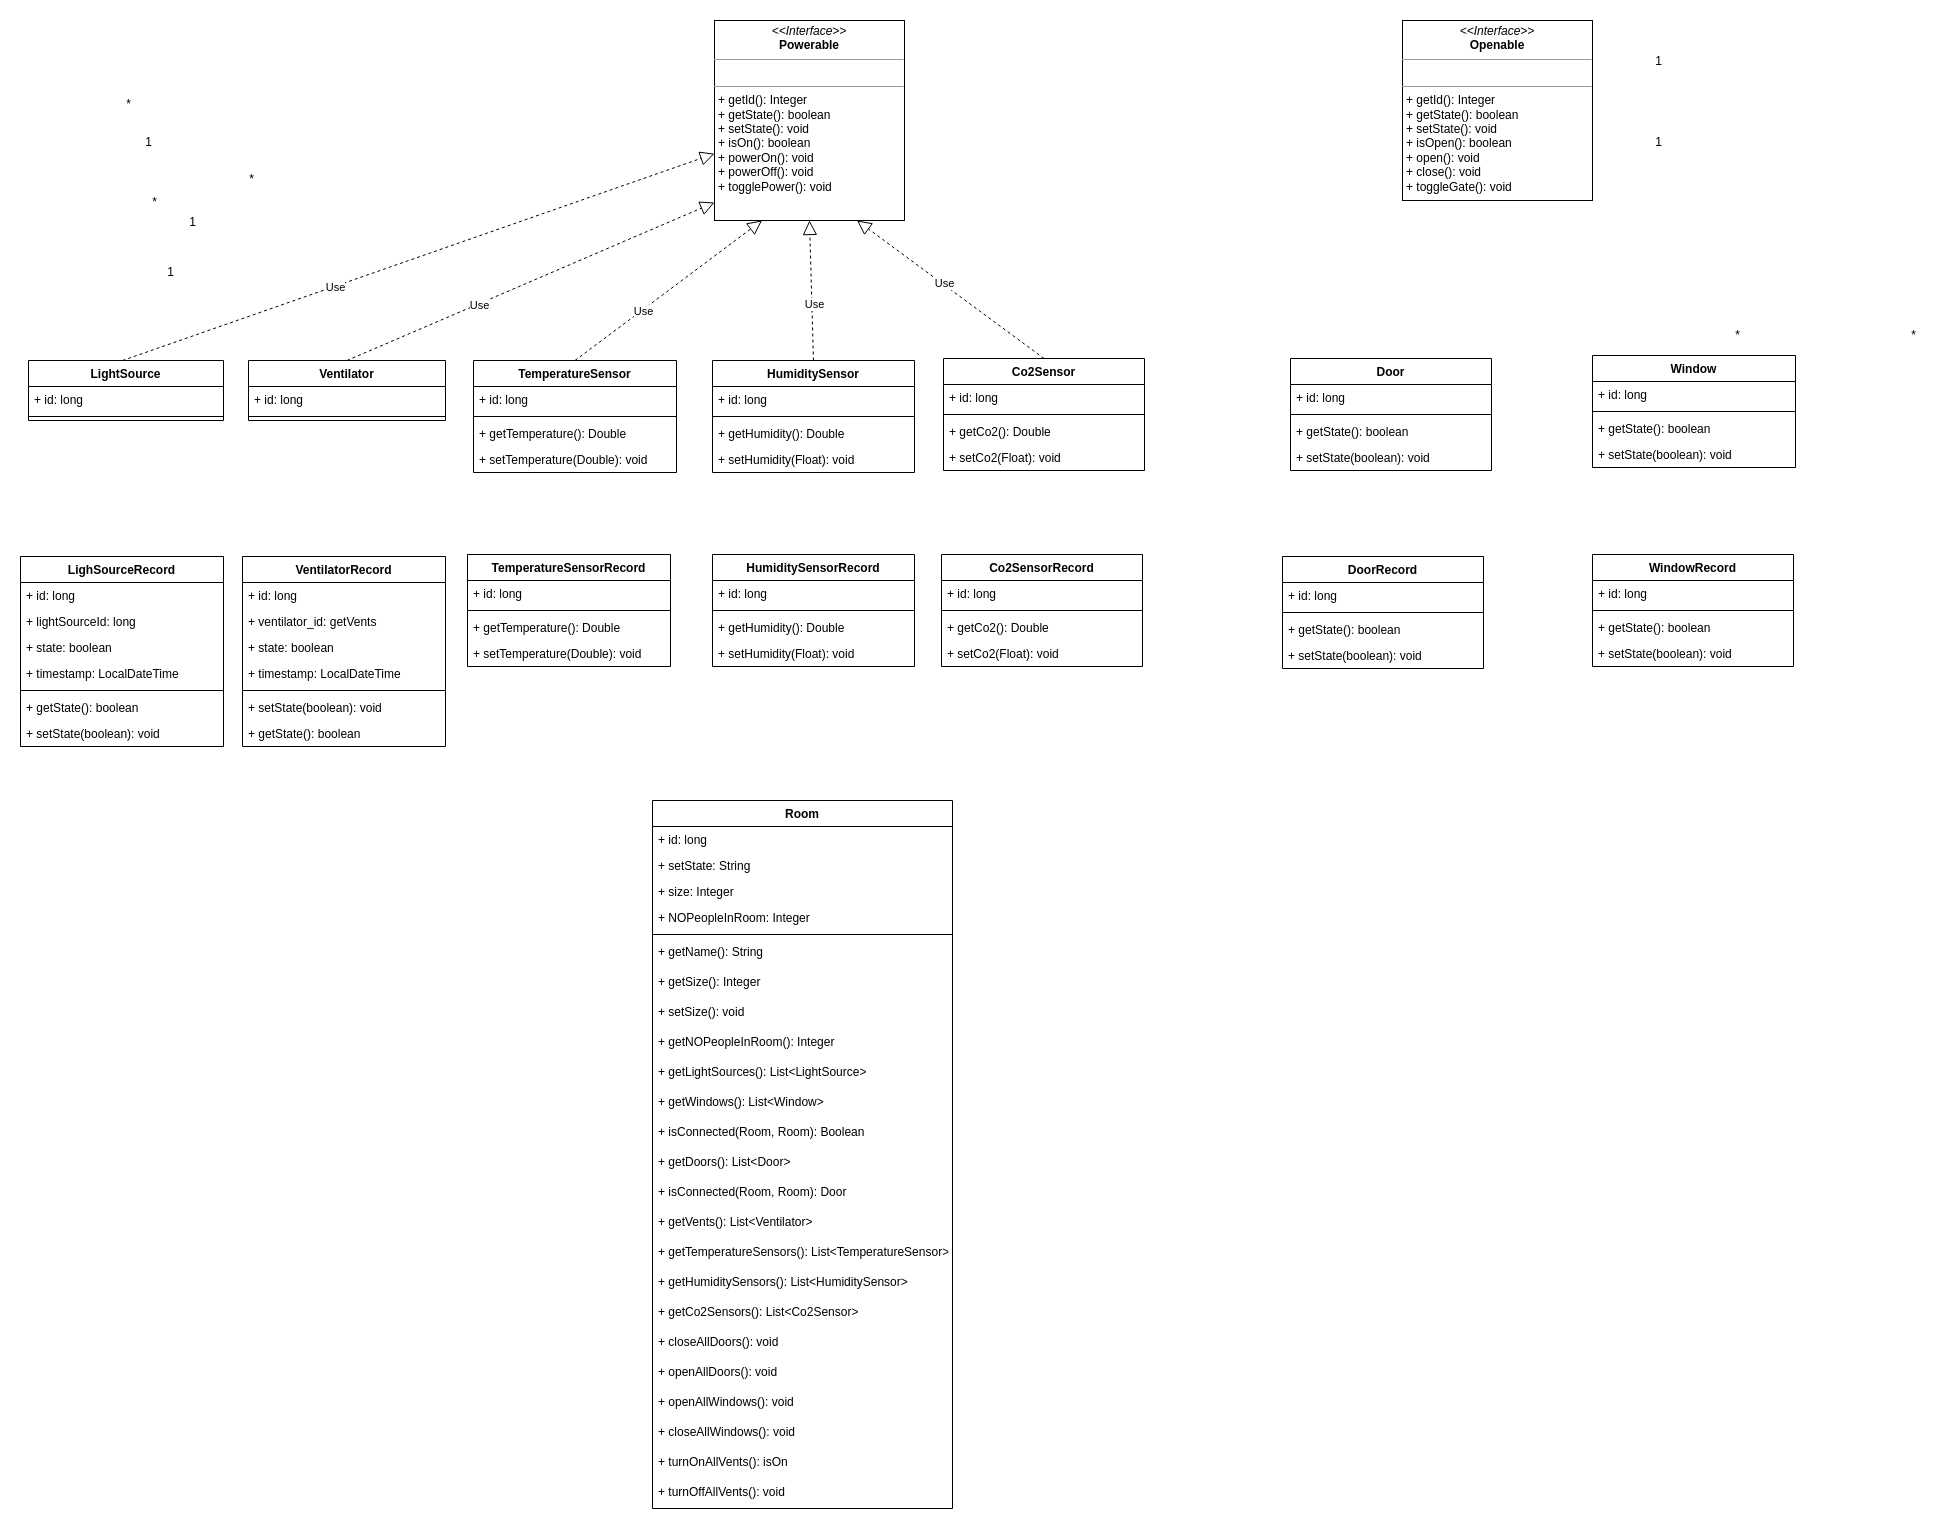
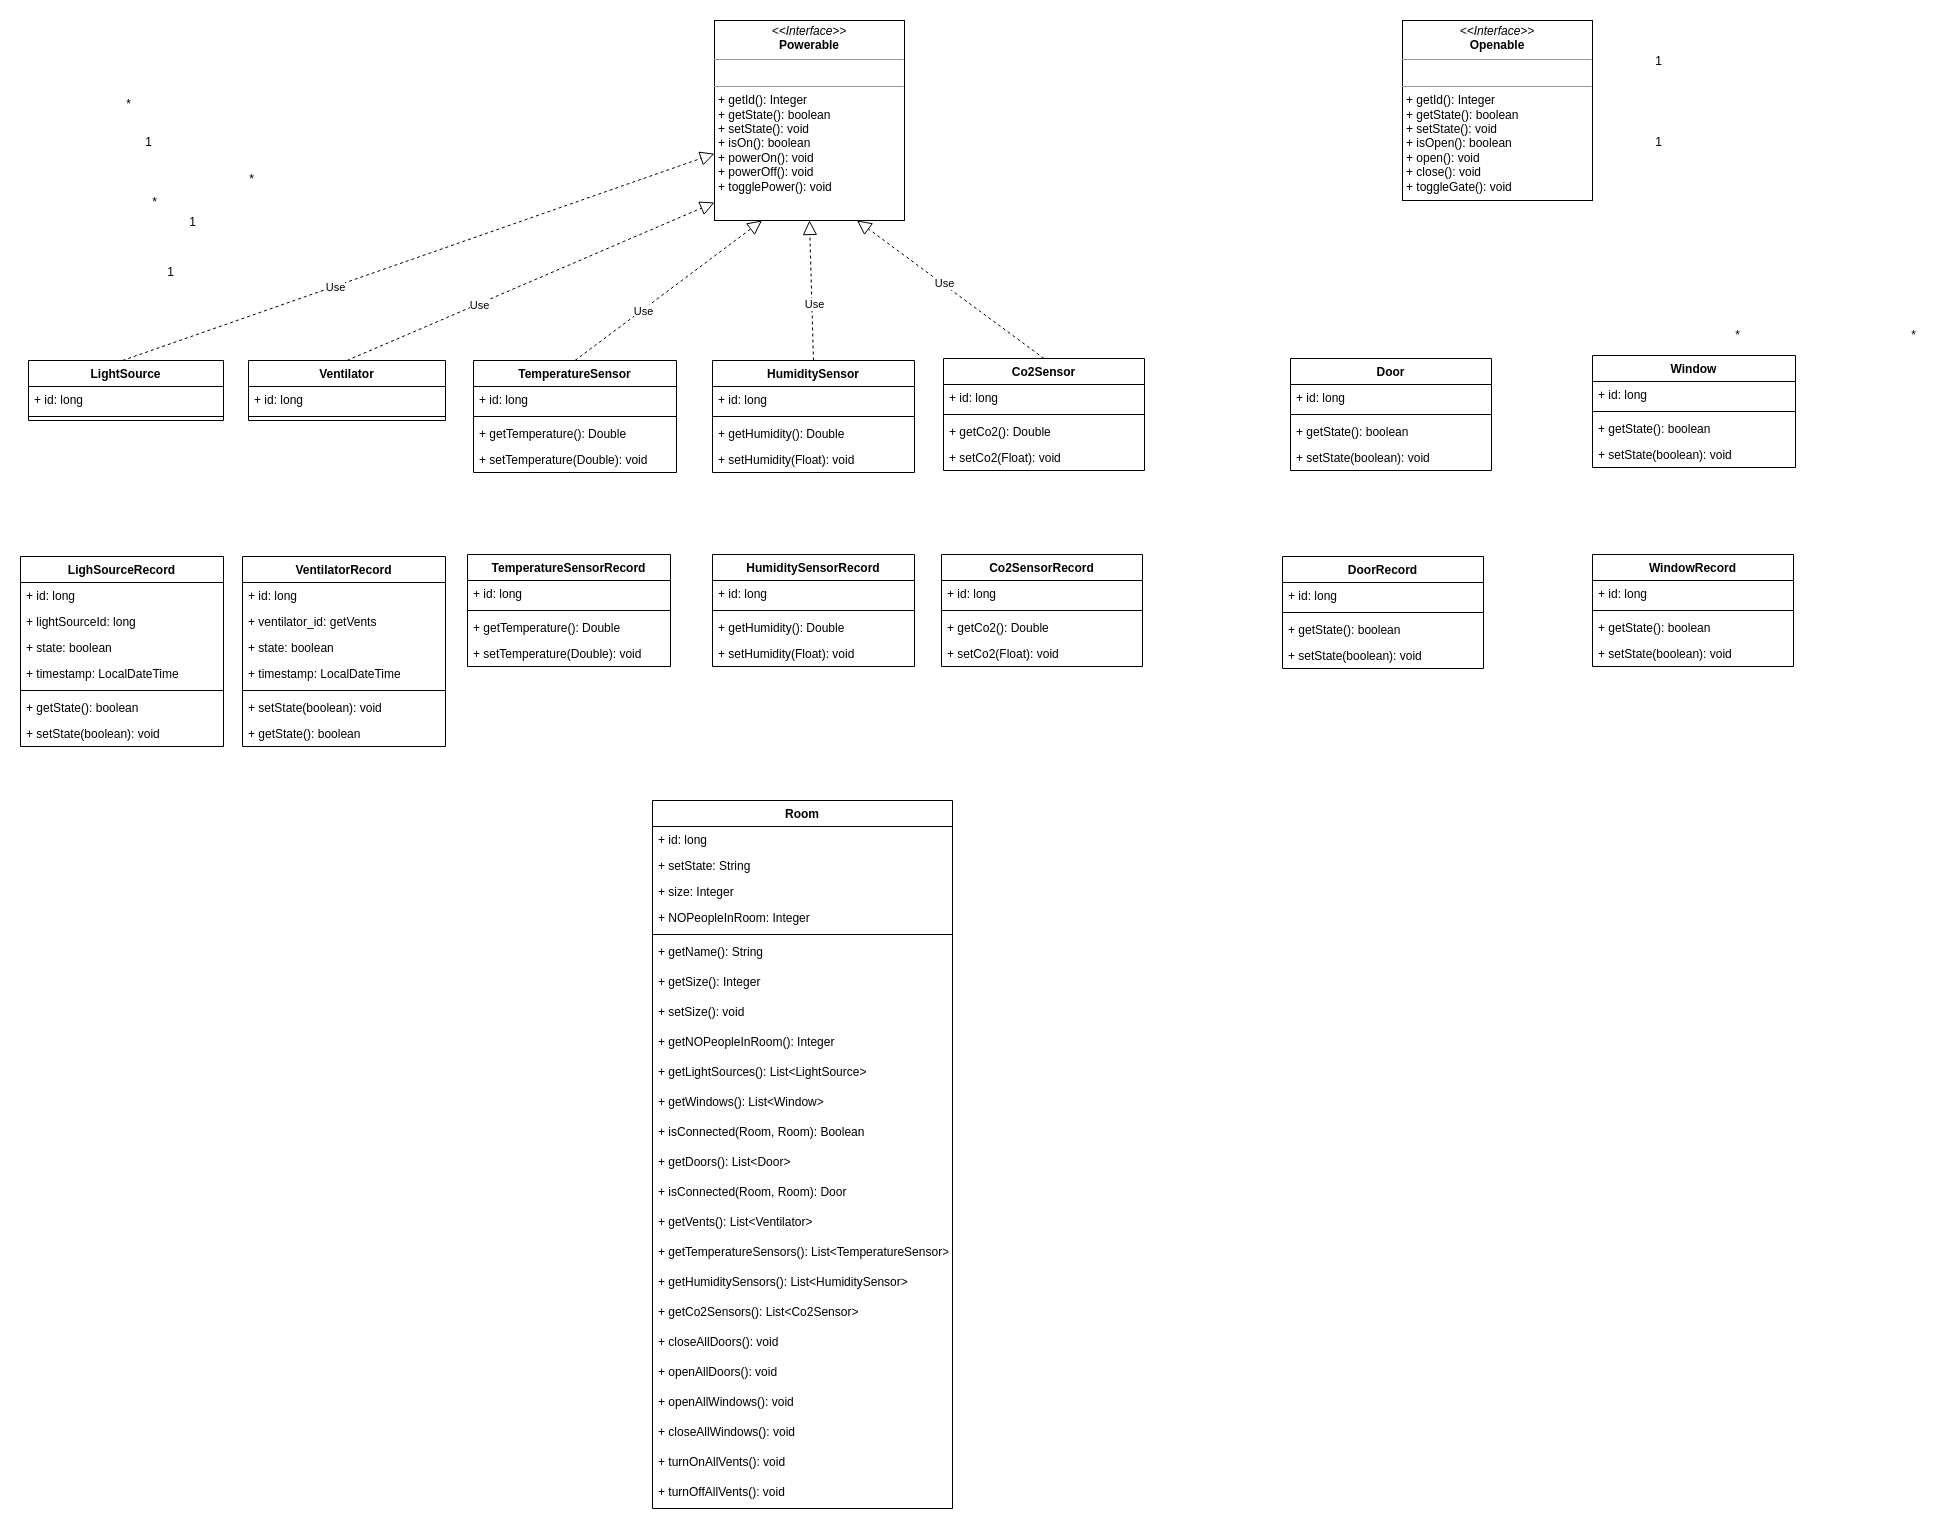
node "+ turnOnAllVents(): isOn": label "+ turnOnAllVents(): isOn" -> "+ turnOnAllVents(): void"
